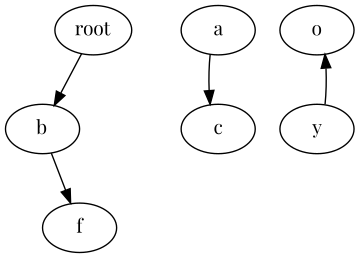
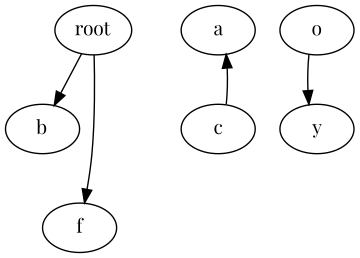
edge "a" -> "c": reversed
edge "y" -> "o": reversed
edge "b" -> "f": now "root" -> "f"
